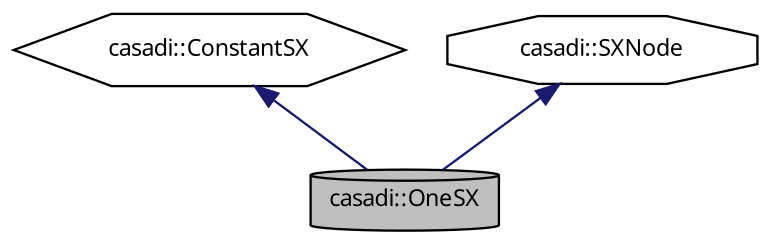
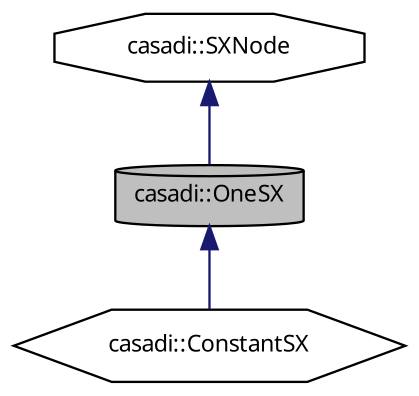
edge "casadi::OneSX" -> "casadi::ConstantSX": reversed
